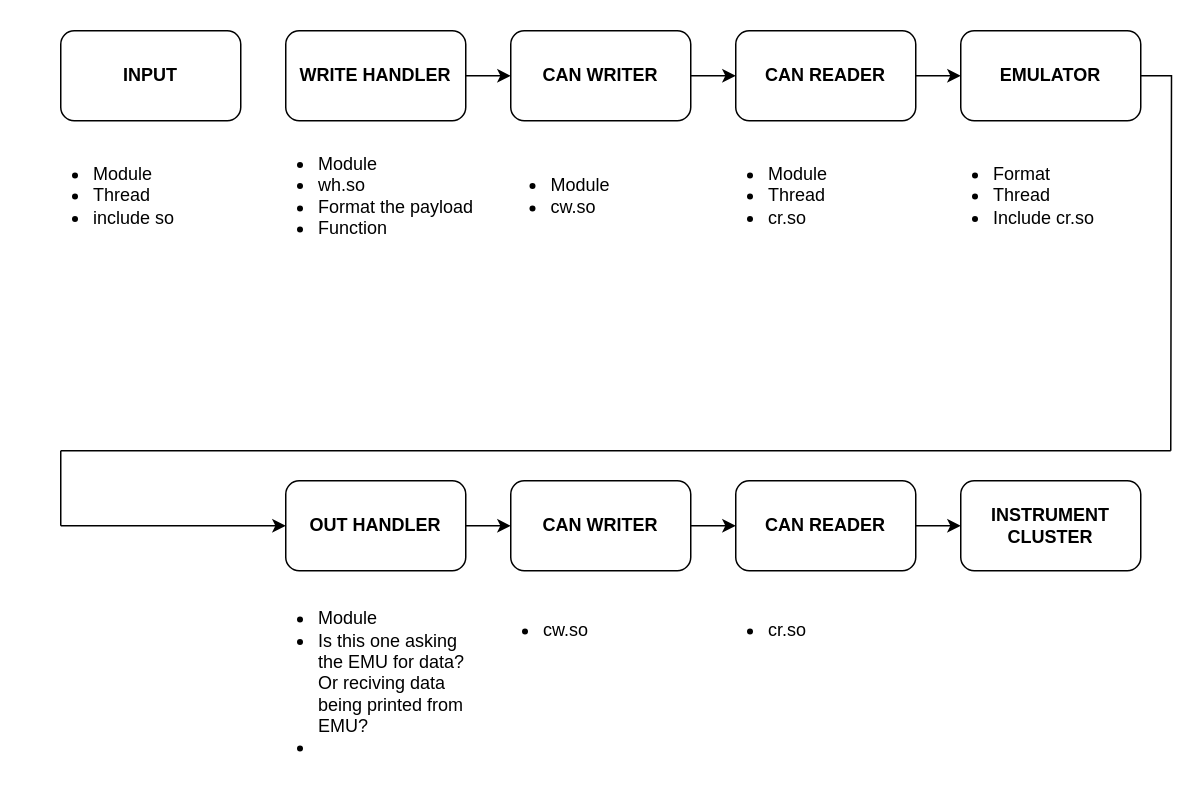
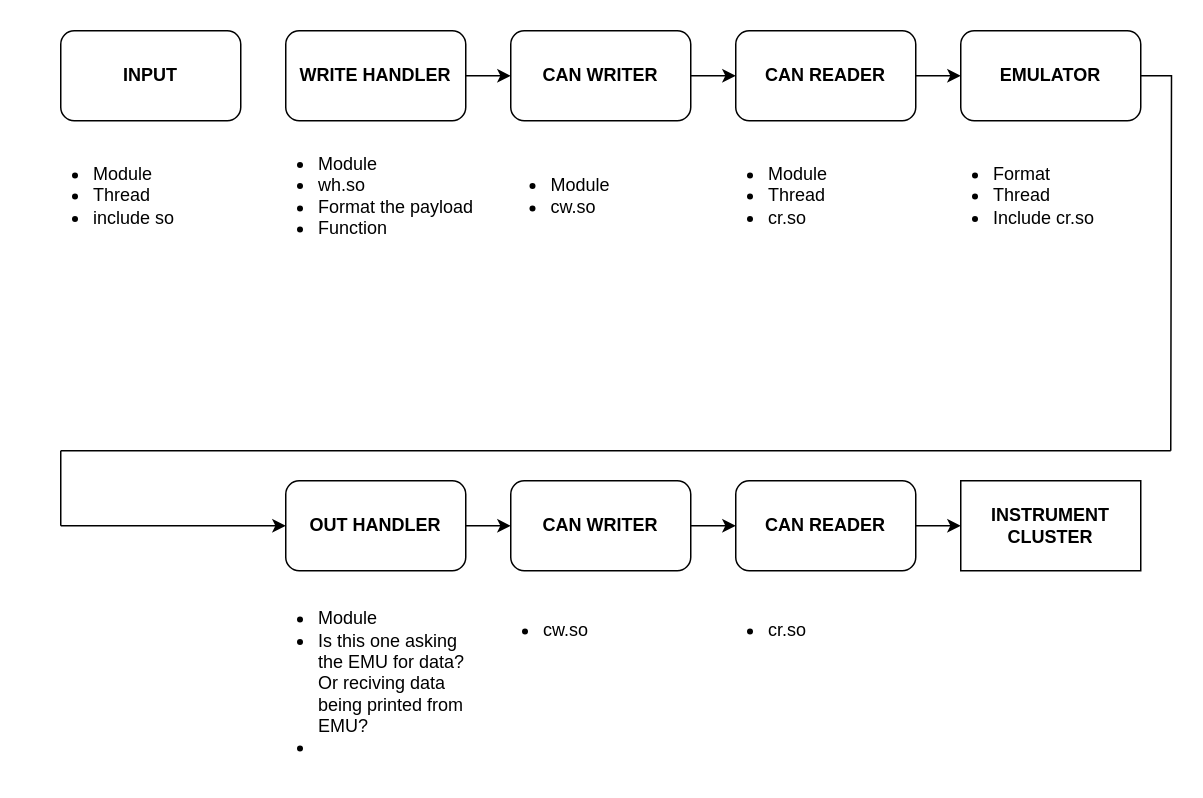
node "INSTRUMENT CLUSTER": shape rounded rectangle -> rectangle
